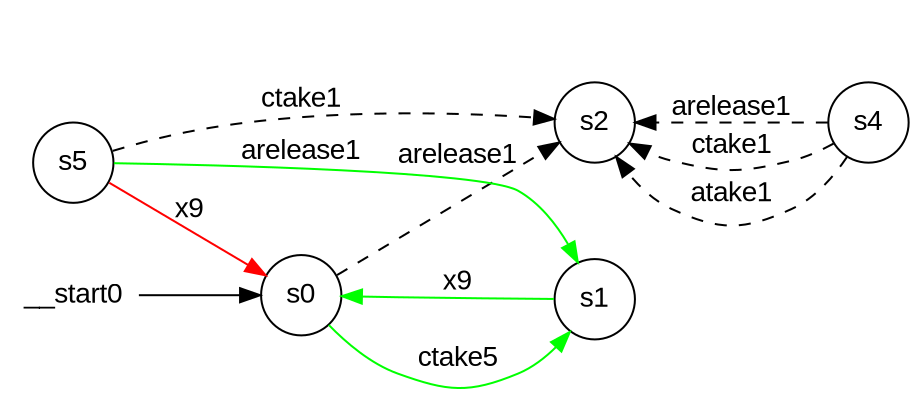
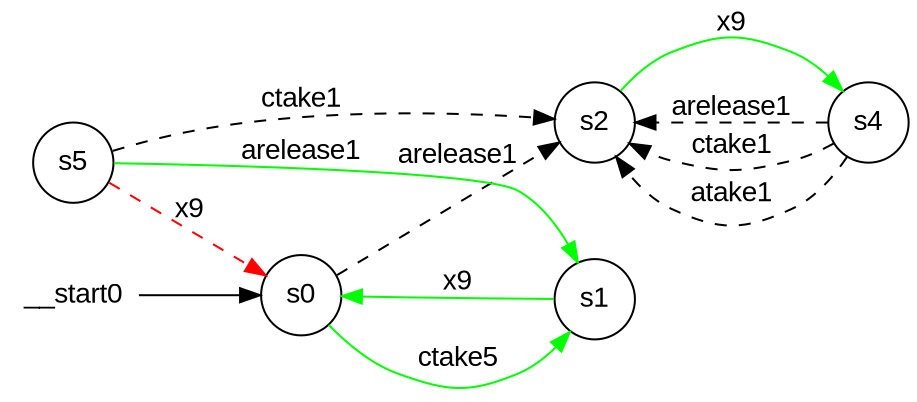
edge "s2" -> "s4": added, label "x9"
edge "s5" -> "s0": style strict -> dashed
